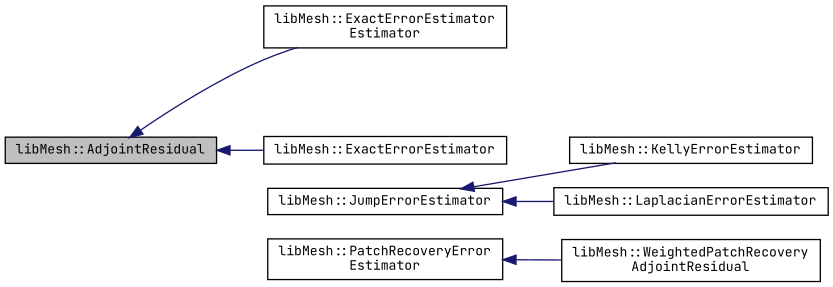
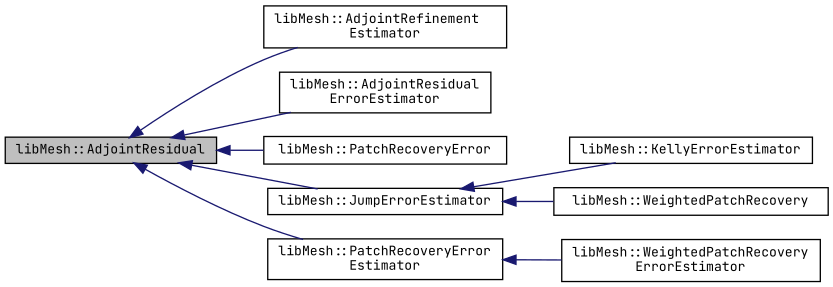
node "libMesh::ExactErrorEstimator Estimator": label "libMesh::ExactErrorEstimator Estimator" -> "libMesh::AdjointRefinement Estimator"
node "libMesh::AdjointResidual ErrorEstimator": added
node "libMesh::ExactErrorEstimator": label "libMesh::ExactErrorEstimator" -> "libMesh::PatchRecoveryError"
edge "libMesh::JumpErrorEstimator" -> "libMesh::AdjointResidual": added
node "libMesh::LaplacianErrorEstimator": label "libMesh::LaplacianErrorEstimator" -> "libMesh::WeightedPatchRecovery"
edge "libMesh::PatchRecoveryError Estimator" -> "libMesh::AdjointResidual": added
node "libMesh::WeightedPatchRecovery AdjointResidual": label "libMesh::WeightedPatchRecovery AdjointResidual" -> "libMesh::WeightedPatchRecovery ErrorEstimator"
